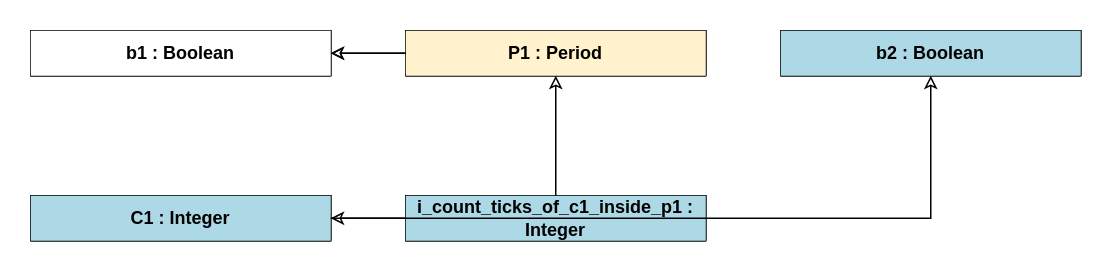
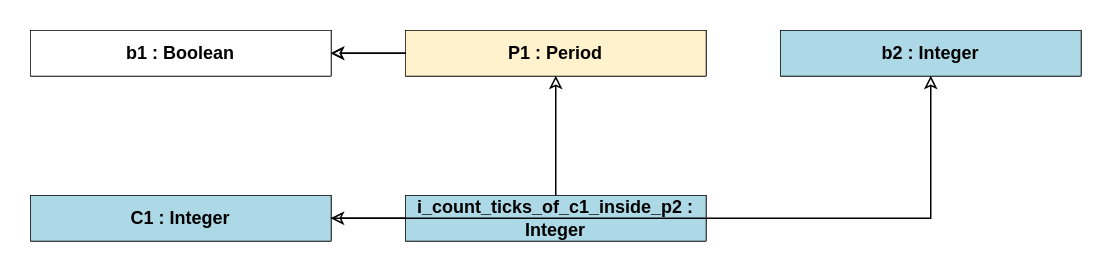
node "b2 : Boolean": label "b2 : Boolean" -> "b2 : Integer"
node "i_count_ticks_of_c1_inside_p1 : Integer": label "i_count_ticks_of_c1_inside_p1 : Integer" -> "i_count_ticks_of_c1_inside_p2 : Integer"
